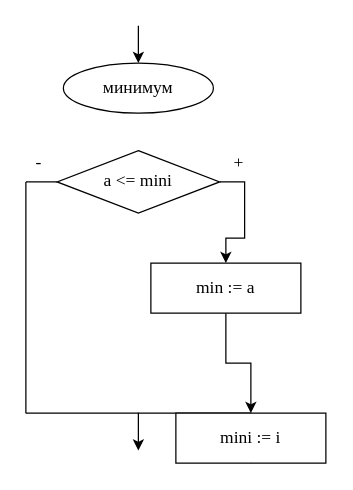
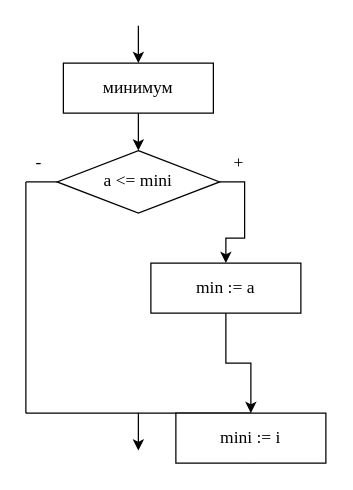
node "минимум": shape ellipse -> rectangle
edge "минимум" -> "a <= mini": added
